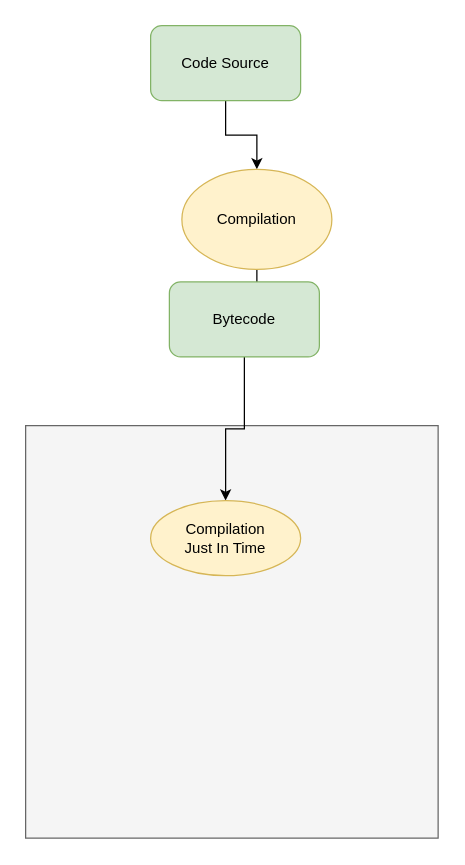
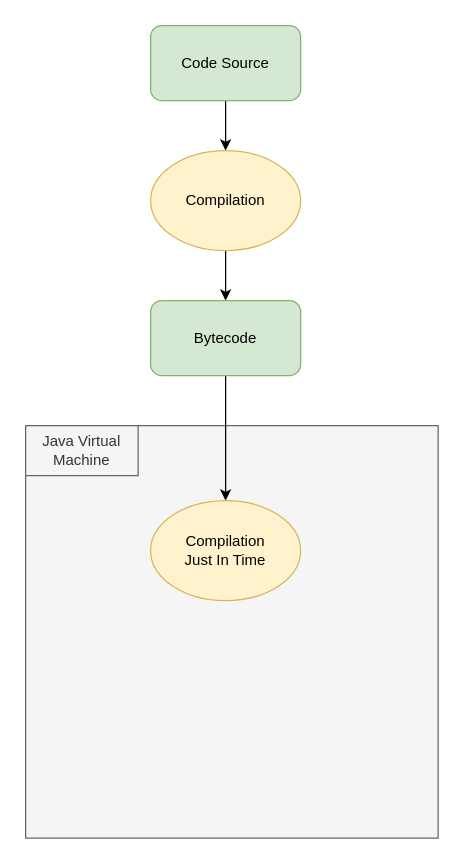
node "Compilation": moved (257, 219) -> (226, 201)
node "Bytecode": moved (244, 319) -> (226, 338)
node "Java Virtual Machine": added
node "Compilation Just In Time": size 150x75 -> 150x100
